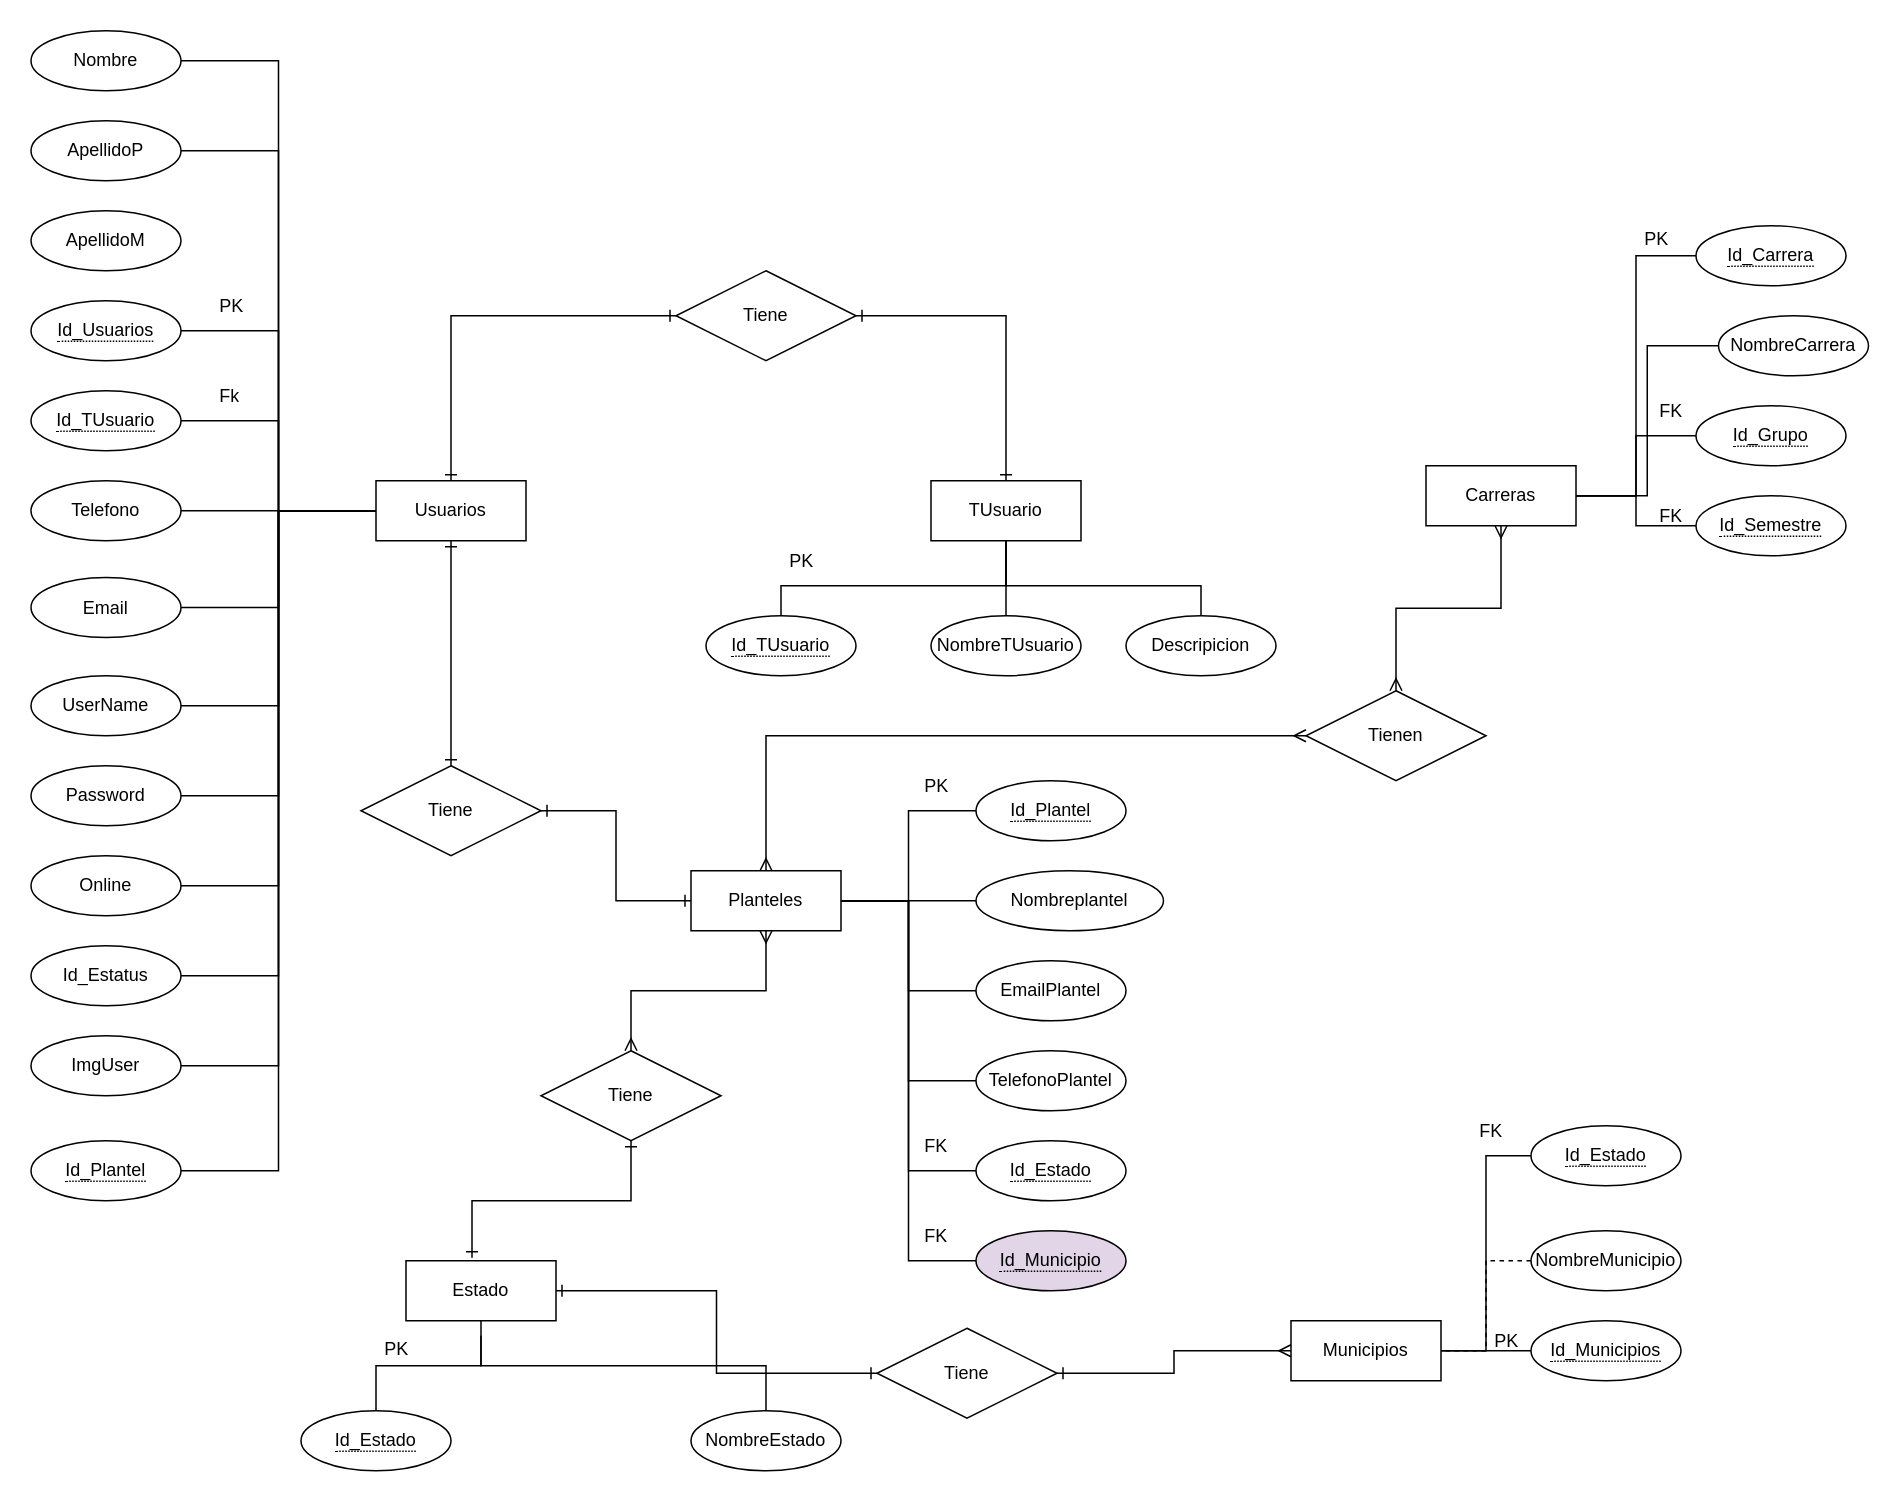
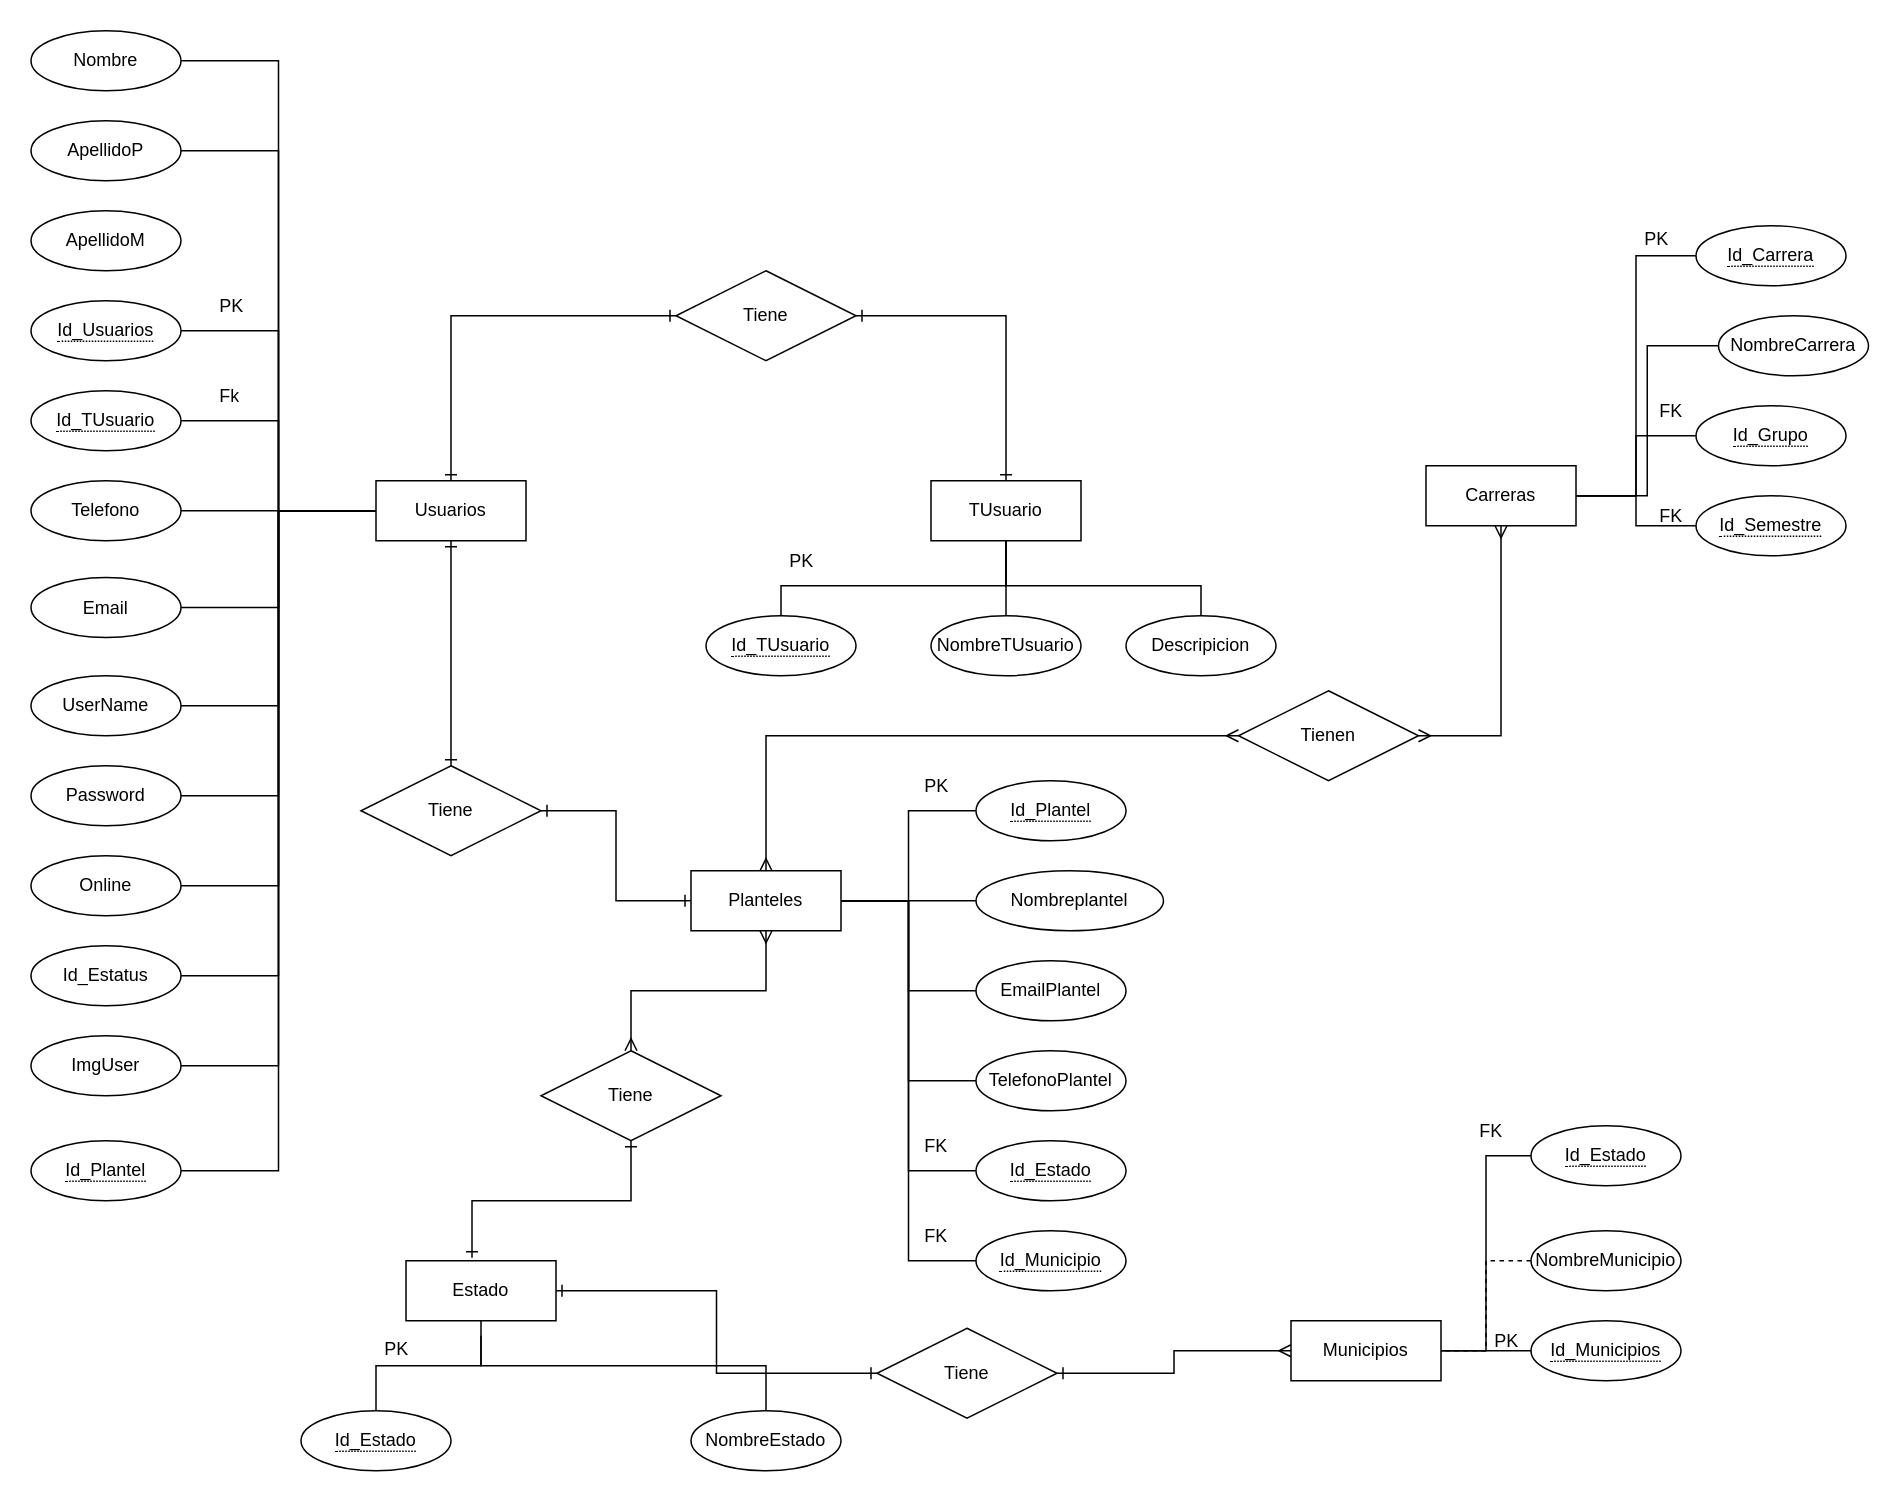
node "Tienen": moved (1396, 736) -> (1328, 736)
node "Id_Municipio": fillcolor #e1d5e7 -> #ffffff
